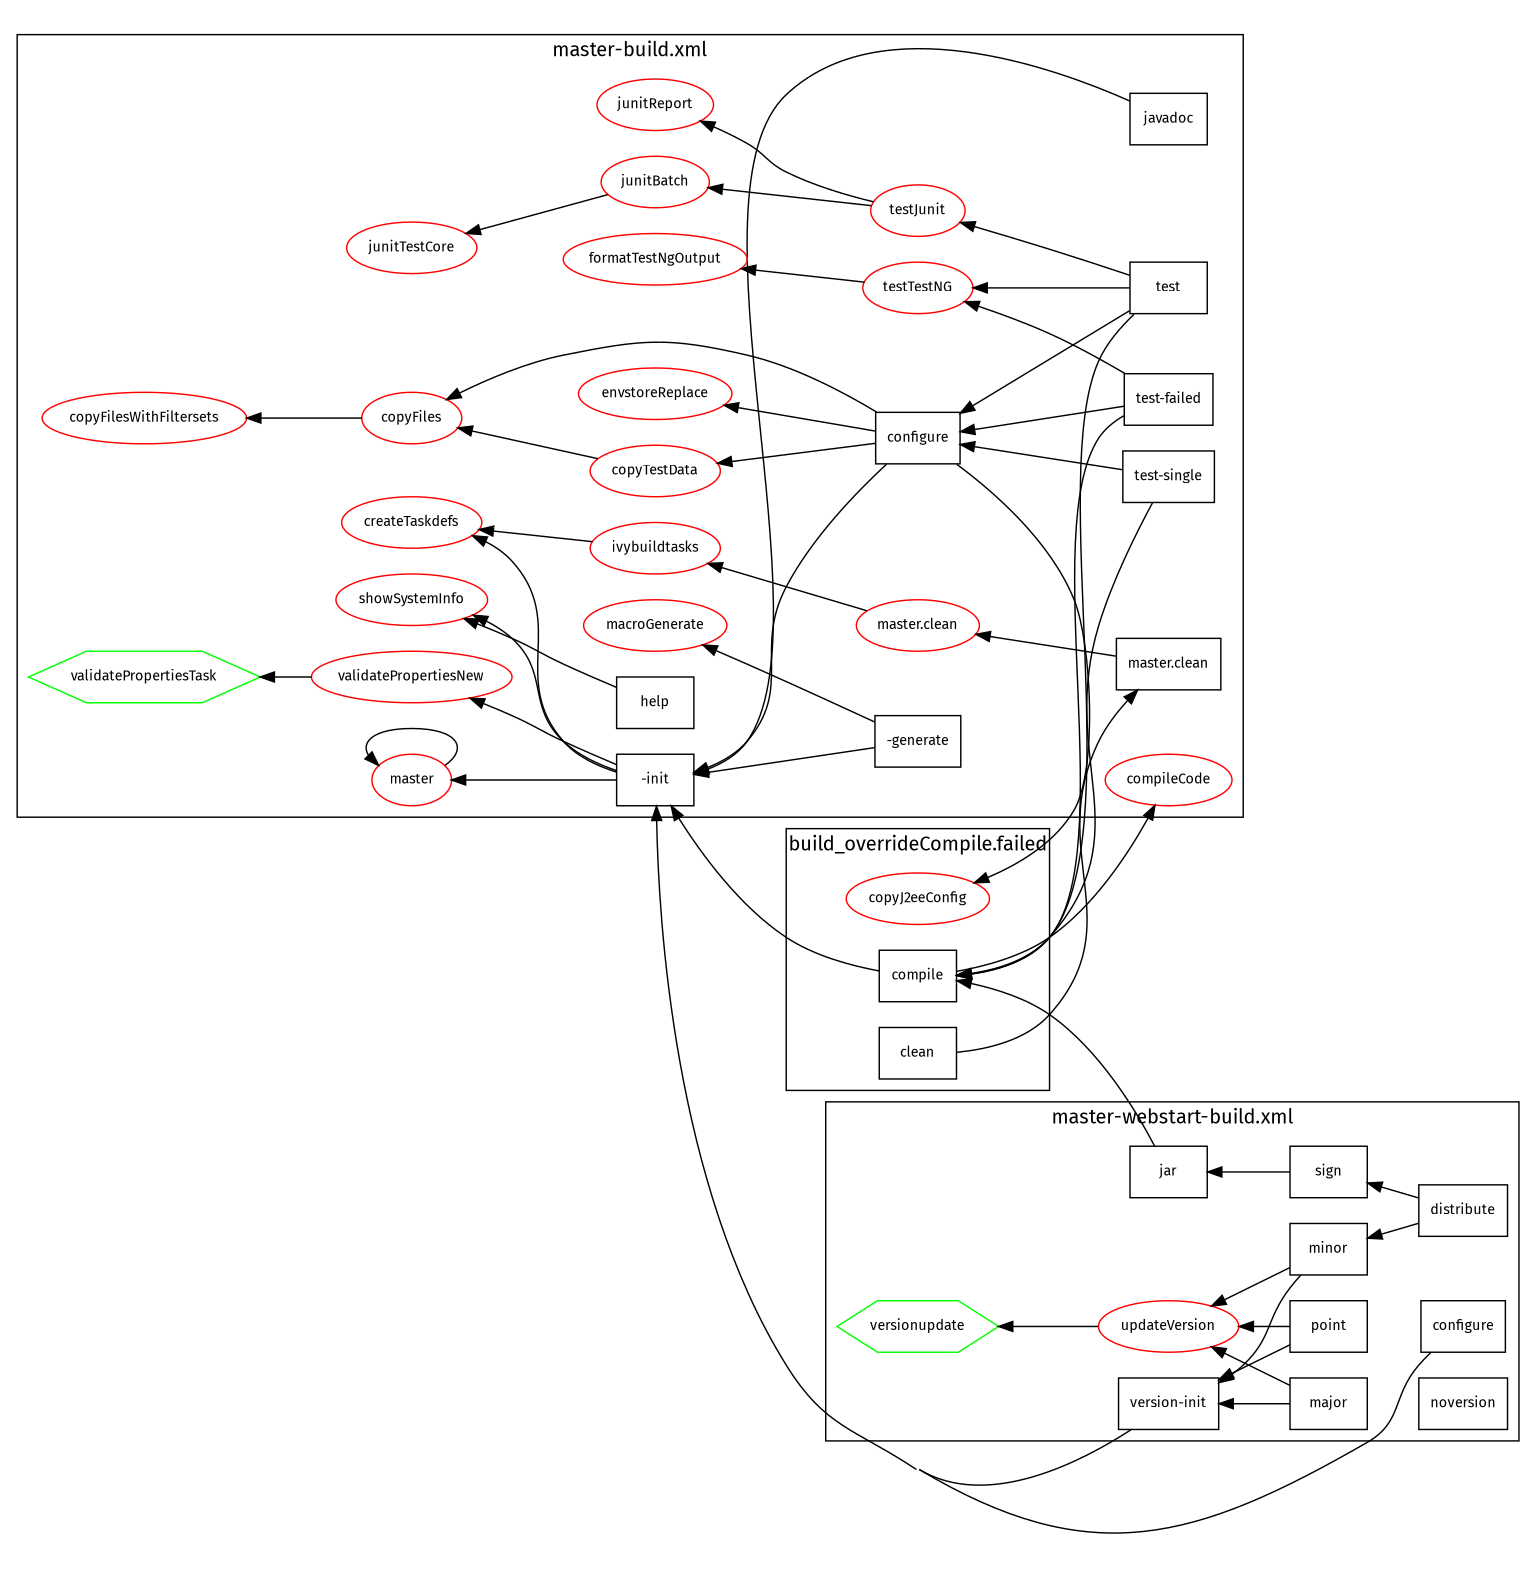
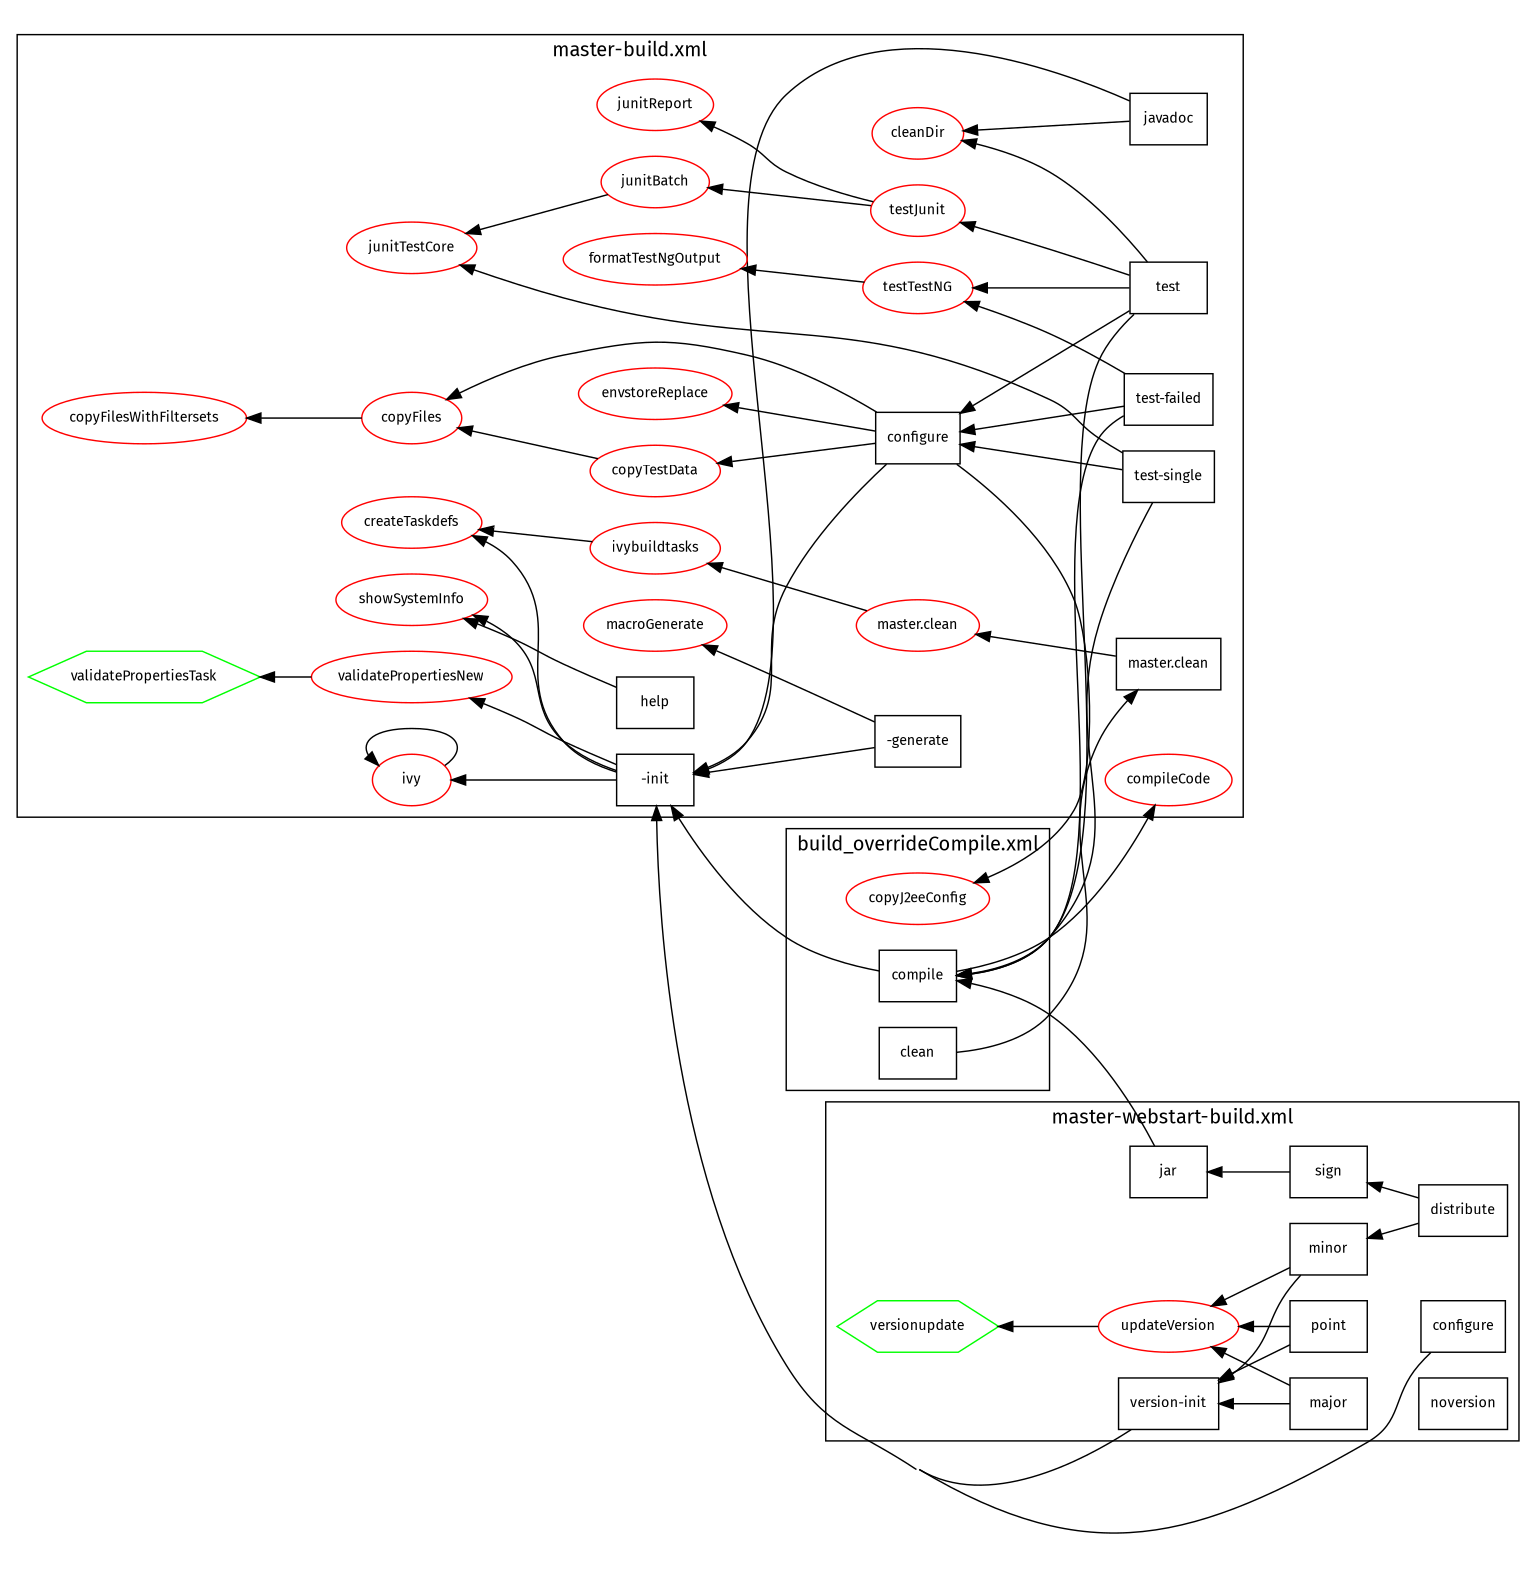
node "cleanDir": added
edge "test-single" -> "junitTestCore": added
node "master": label "master" -> "ivy"
cluster "build_overrideCompile.failed": label "build_overrideCompile.failed" -> "build_overrideCompile.xml"
